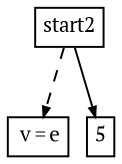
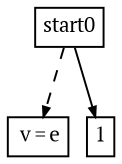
node "start2": label "start2" -> "start0"
node "5": label "5" -> "1"
